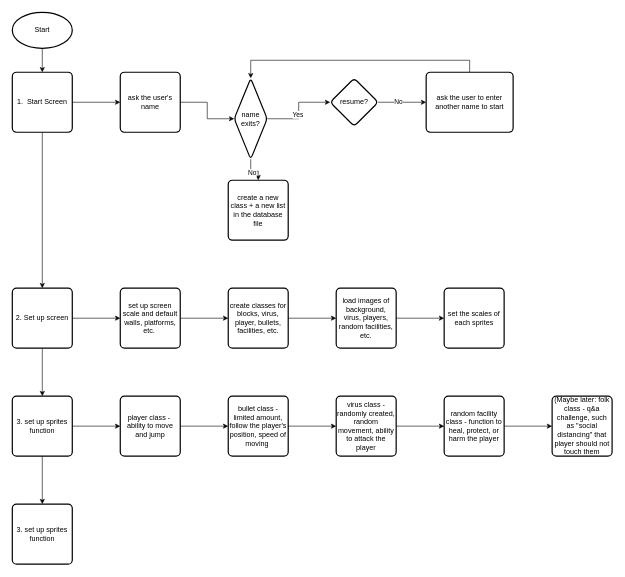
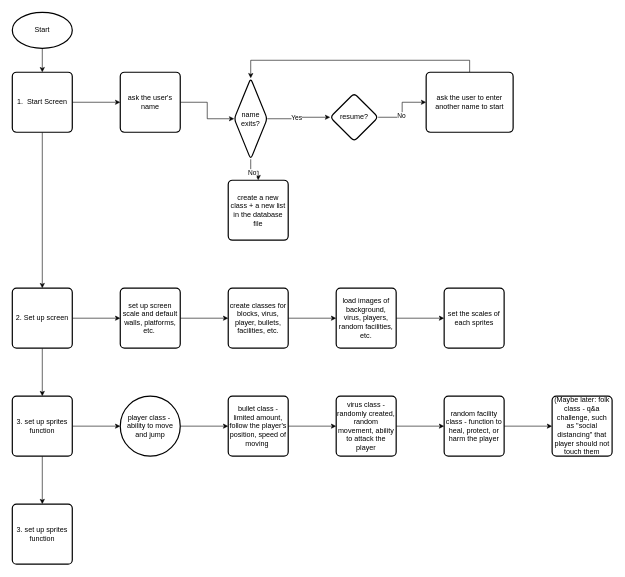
node "resume?": moved (354, 102) -> (354, 117)
node "player class - ability to move and jump": shape rounded rectangle -> ellipse
